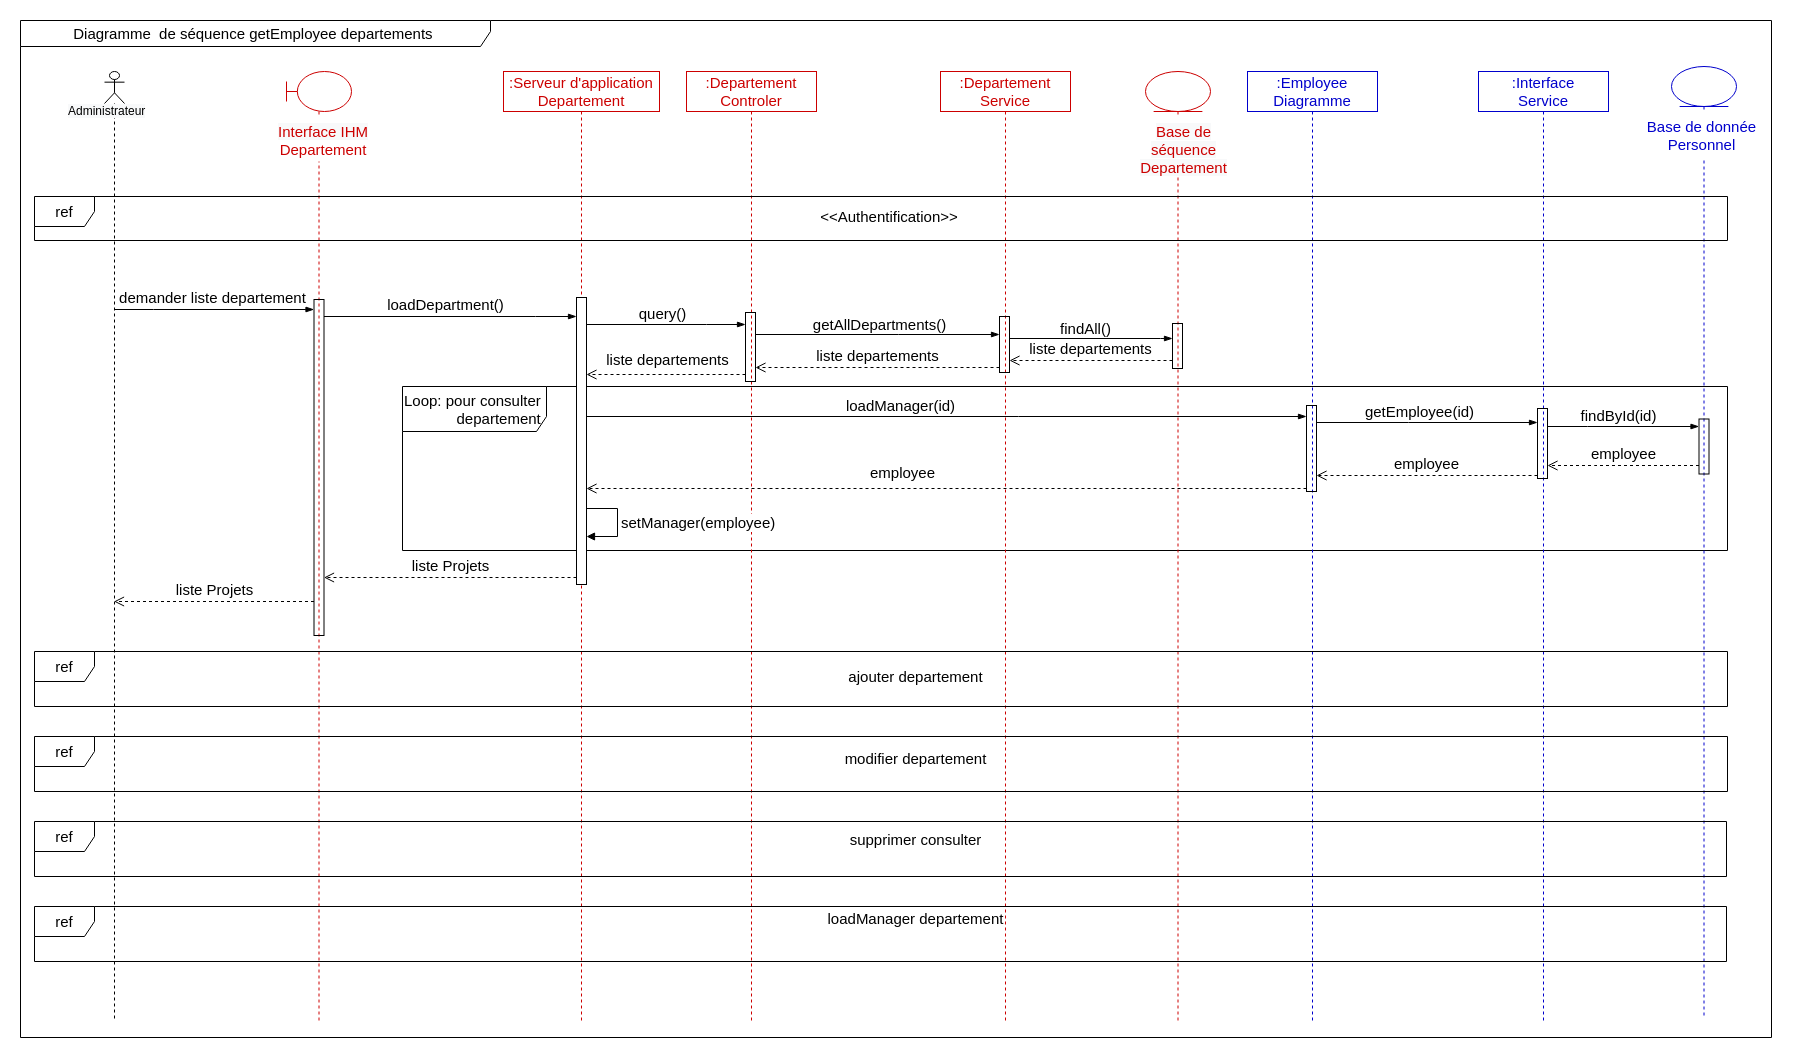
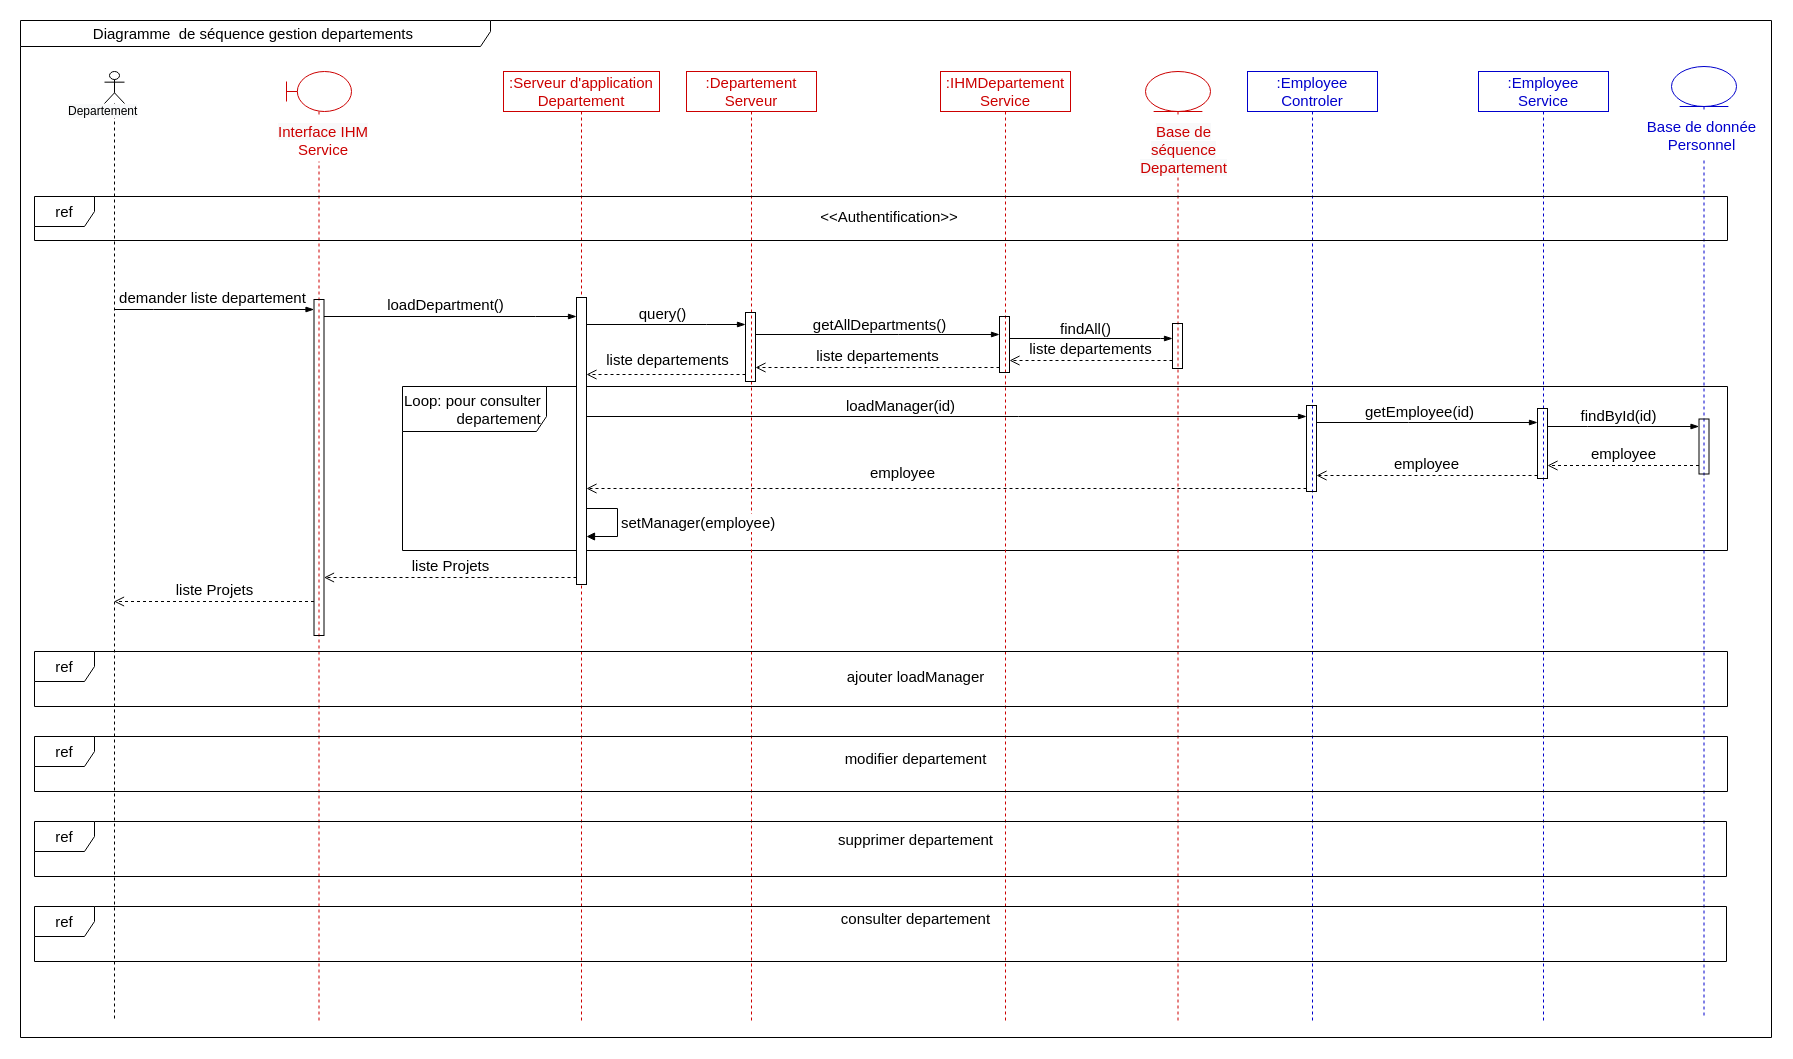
node "Diagramme de séquence getEmployee departements": label "Diagramme de séquence getEmployee departements" -> "Diagramme de séquence gestion departements"
node ":Departement Controler": label ":Departement Controler" -> ":Departement Serveur"
node ":Departement Service": label ":Departement Service" -> ":IHMDepartement Service"
node ":Employee Diagramme": label ":Employee Diagramme" -> ":Employee Controler"
node ":Interface Service": label ":Interface Service" -> ":Employee Service"
node "Administrateur": label "Administrateur" -> "Departement"
node "Interface IHMDepartement": label "Interface IHMDepartement" -> "Interface IHMService"
node "ajouter departement": label "ajouter departement" -> "ajouter loadManager"
node "supprimer consulter": label "supprimer consulter" -> "supprimer departement"
node "loadManager departement": label "loadManager departement" -> "consulter departement"
